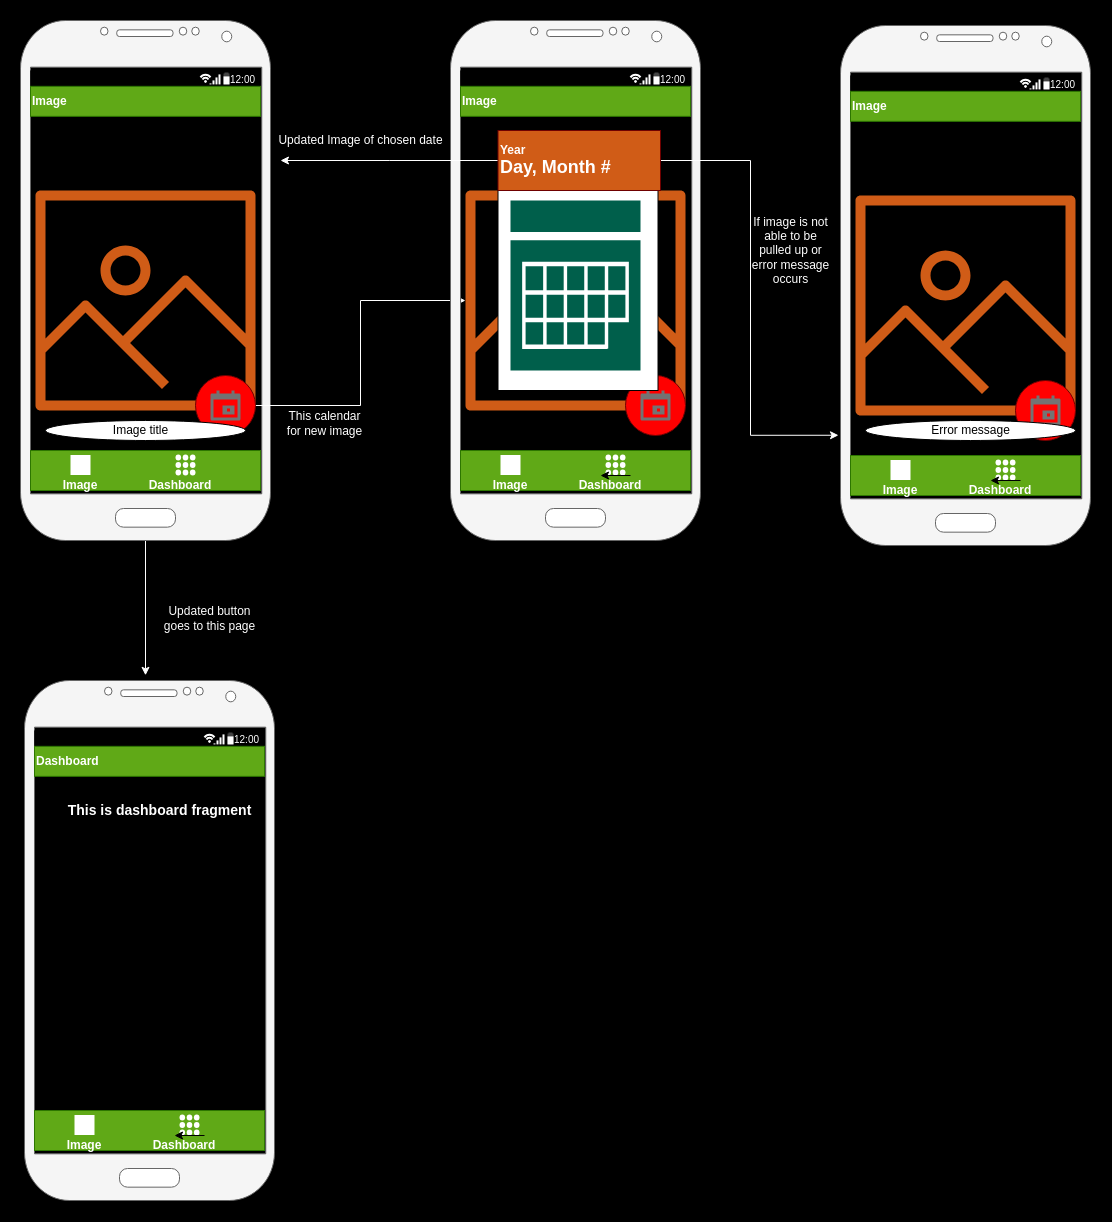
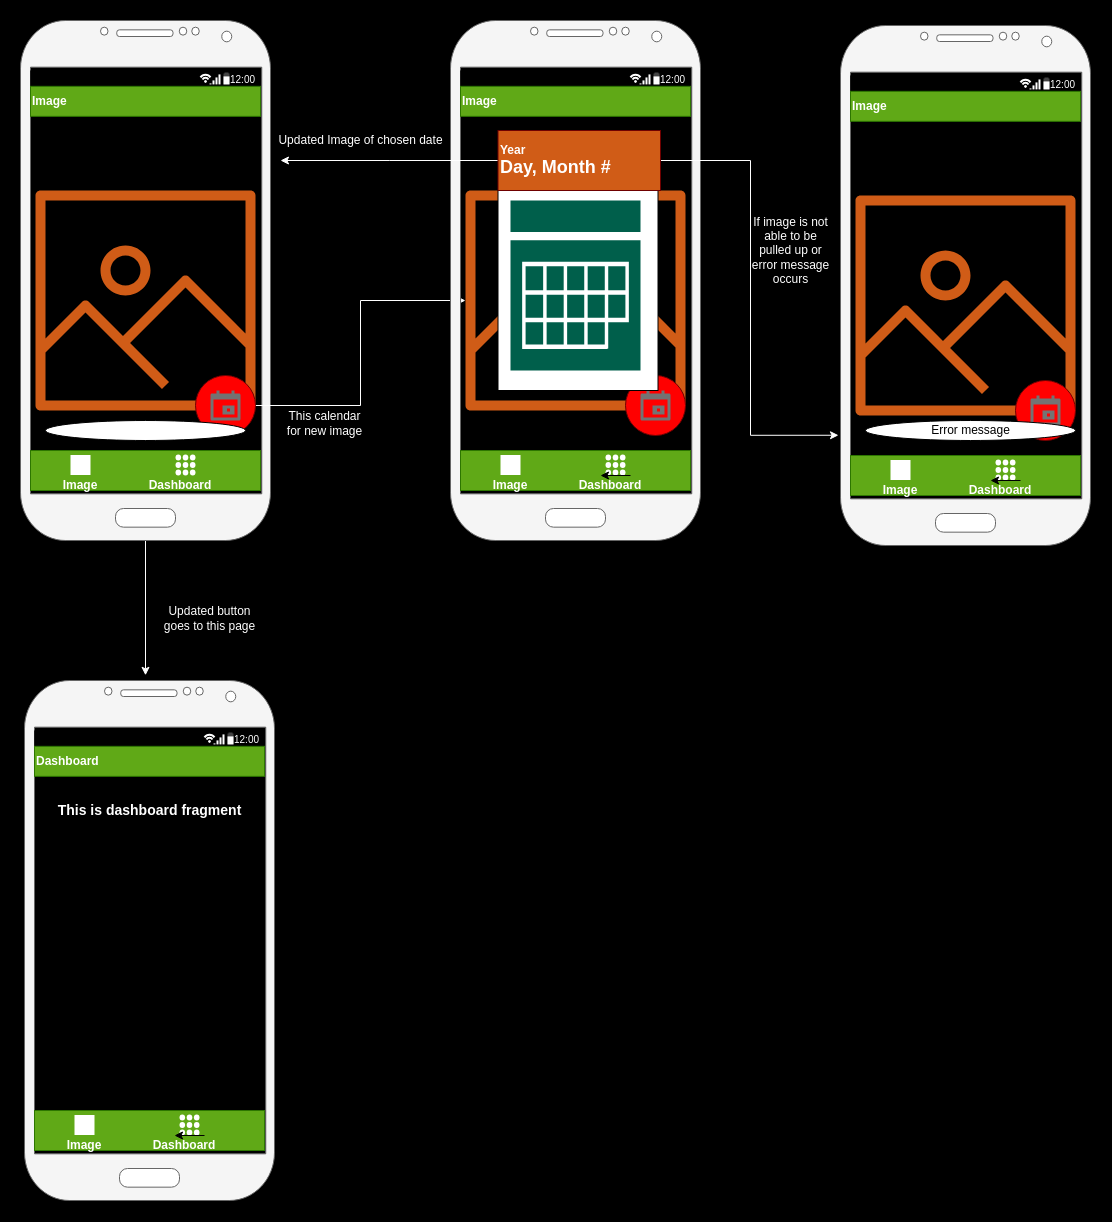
node "Image title": removed
node "This is dashboard fragment": moved (160, 811) -> (150, 811)
